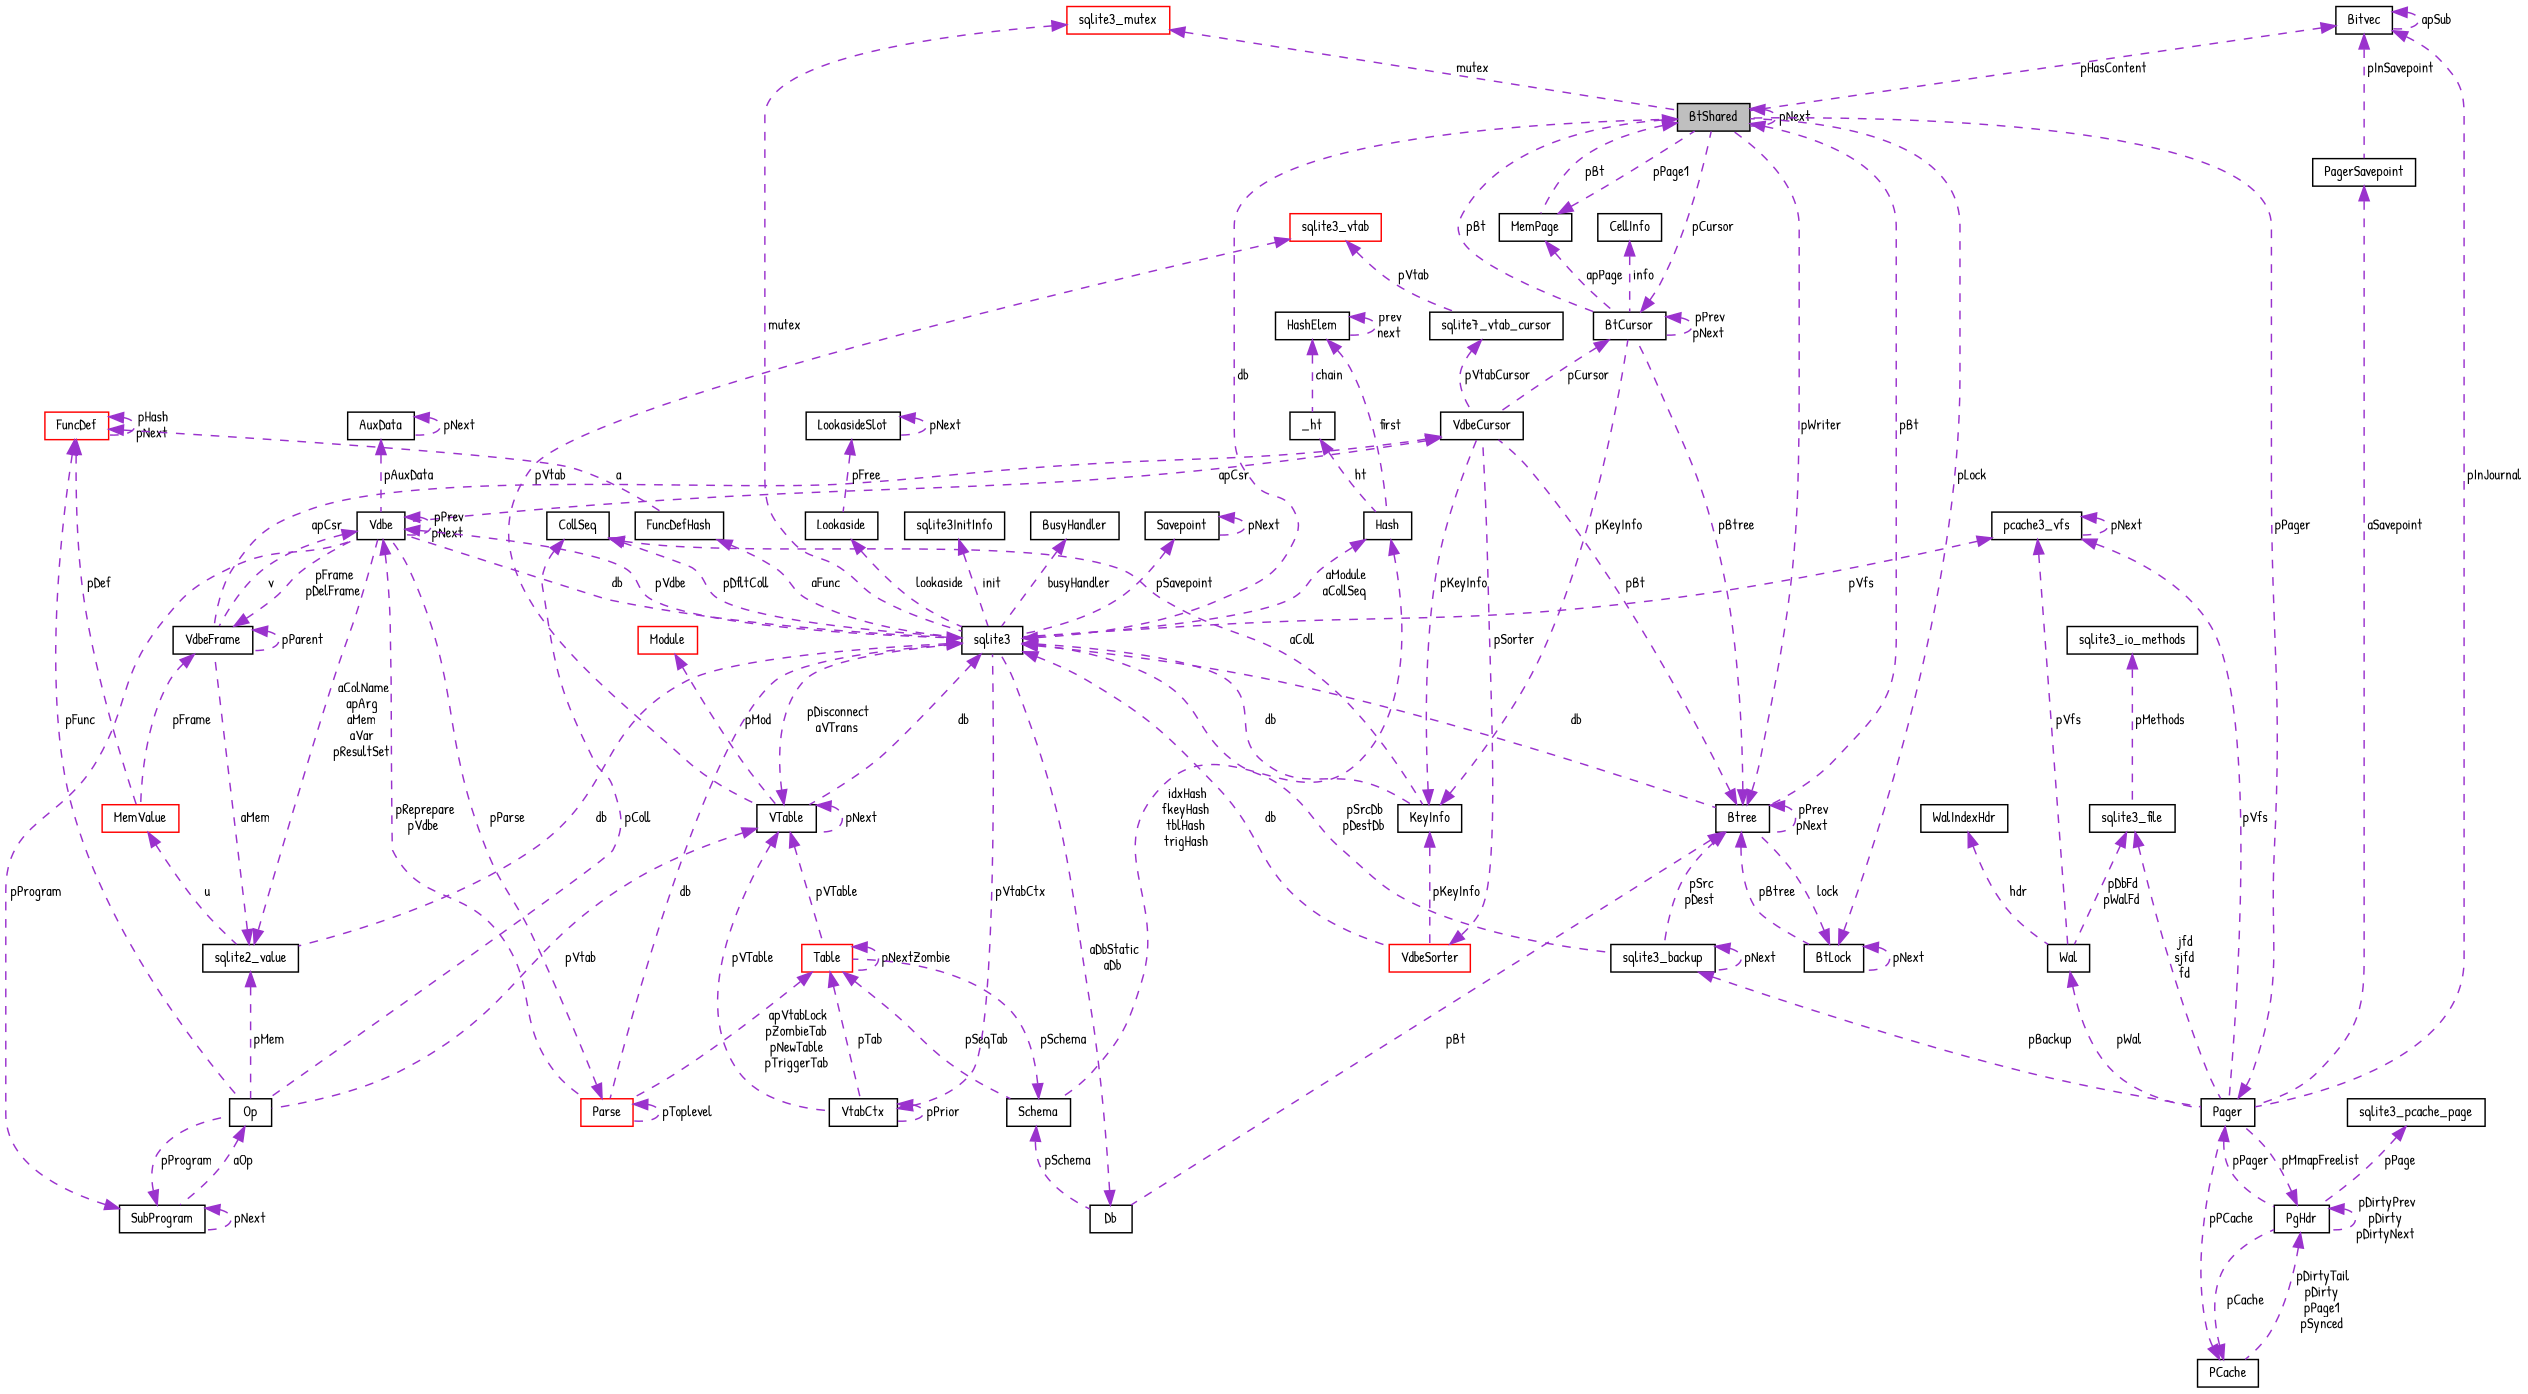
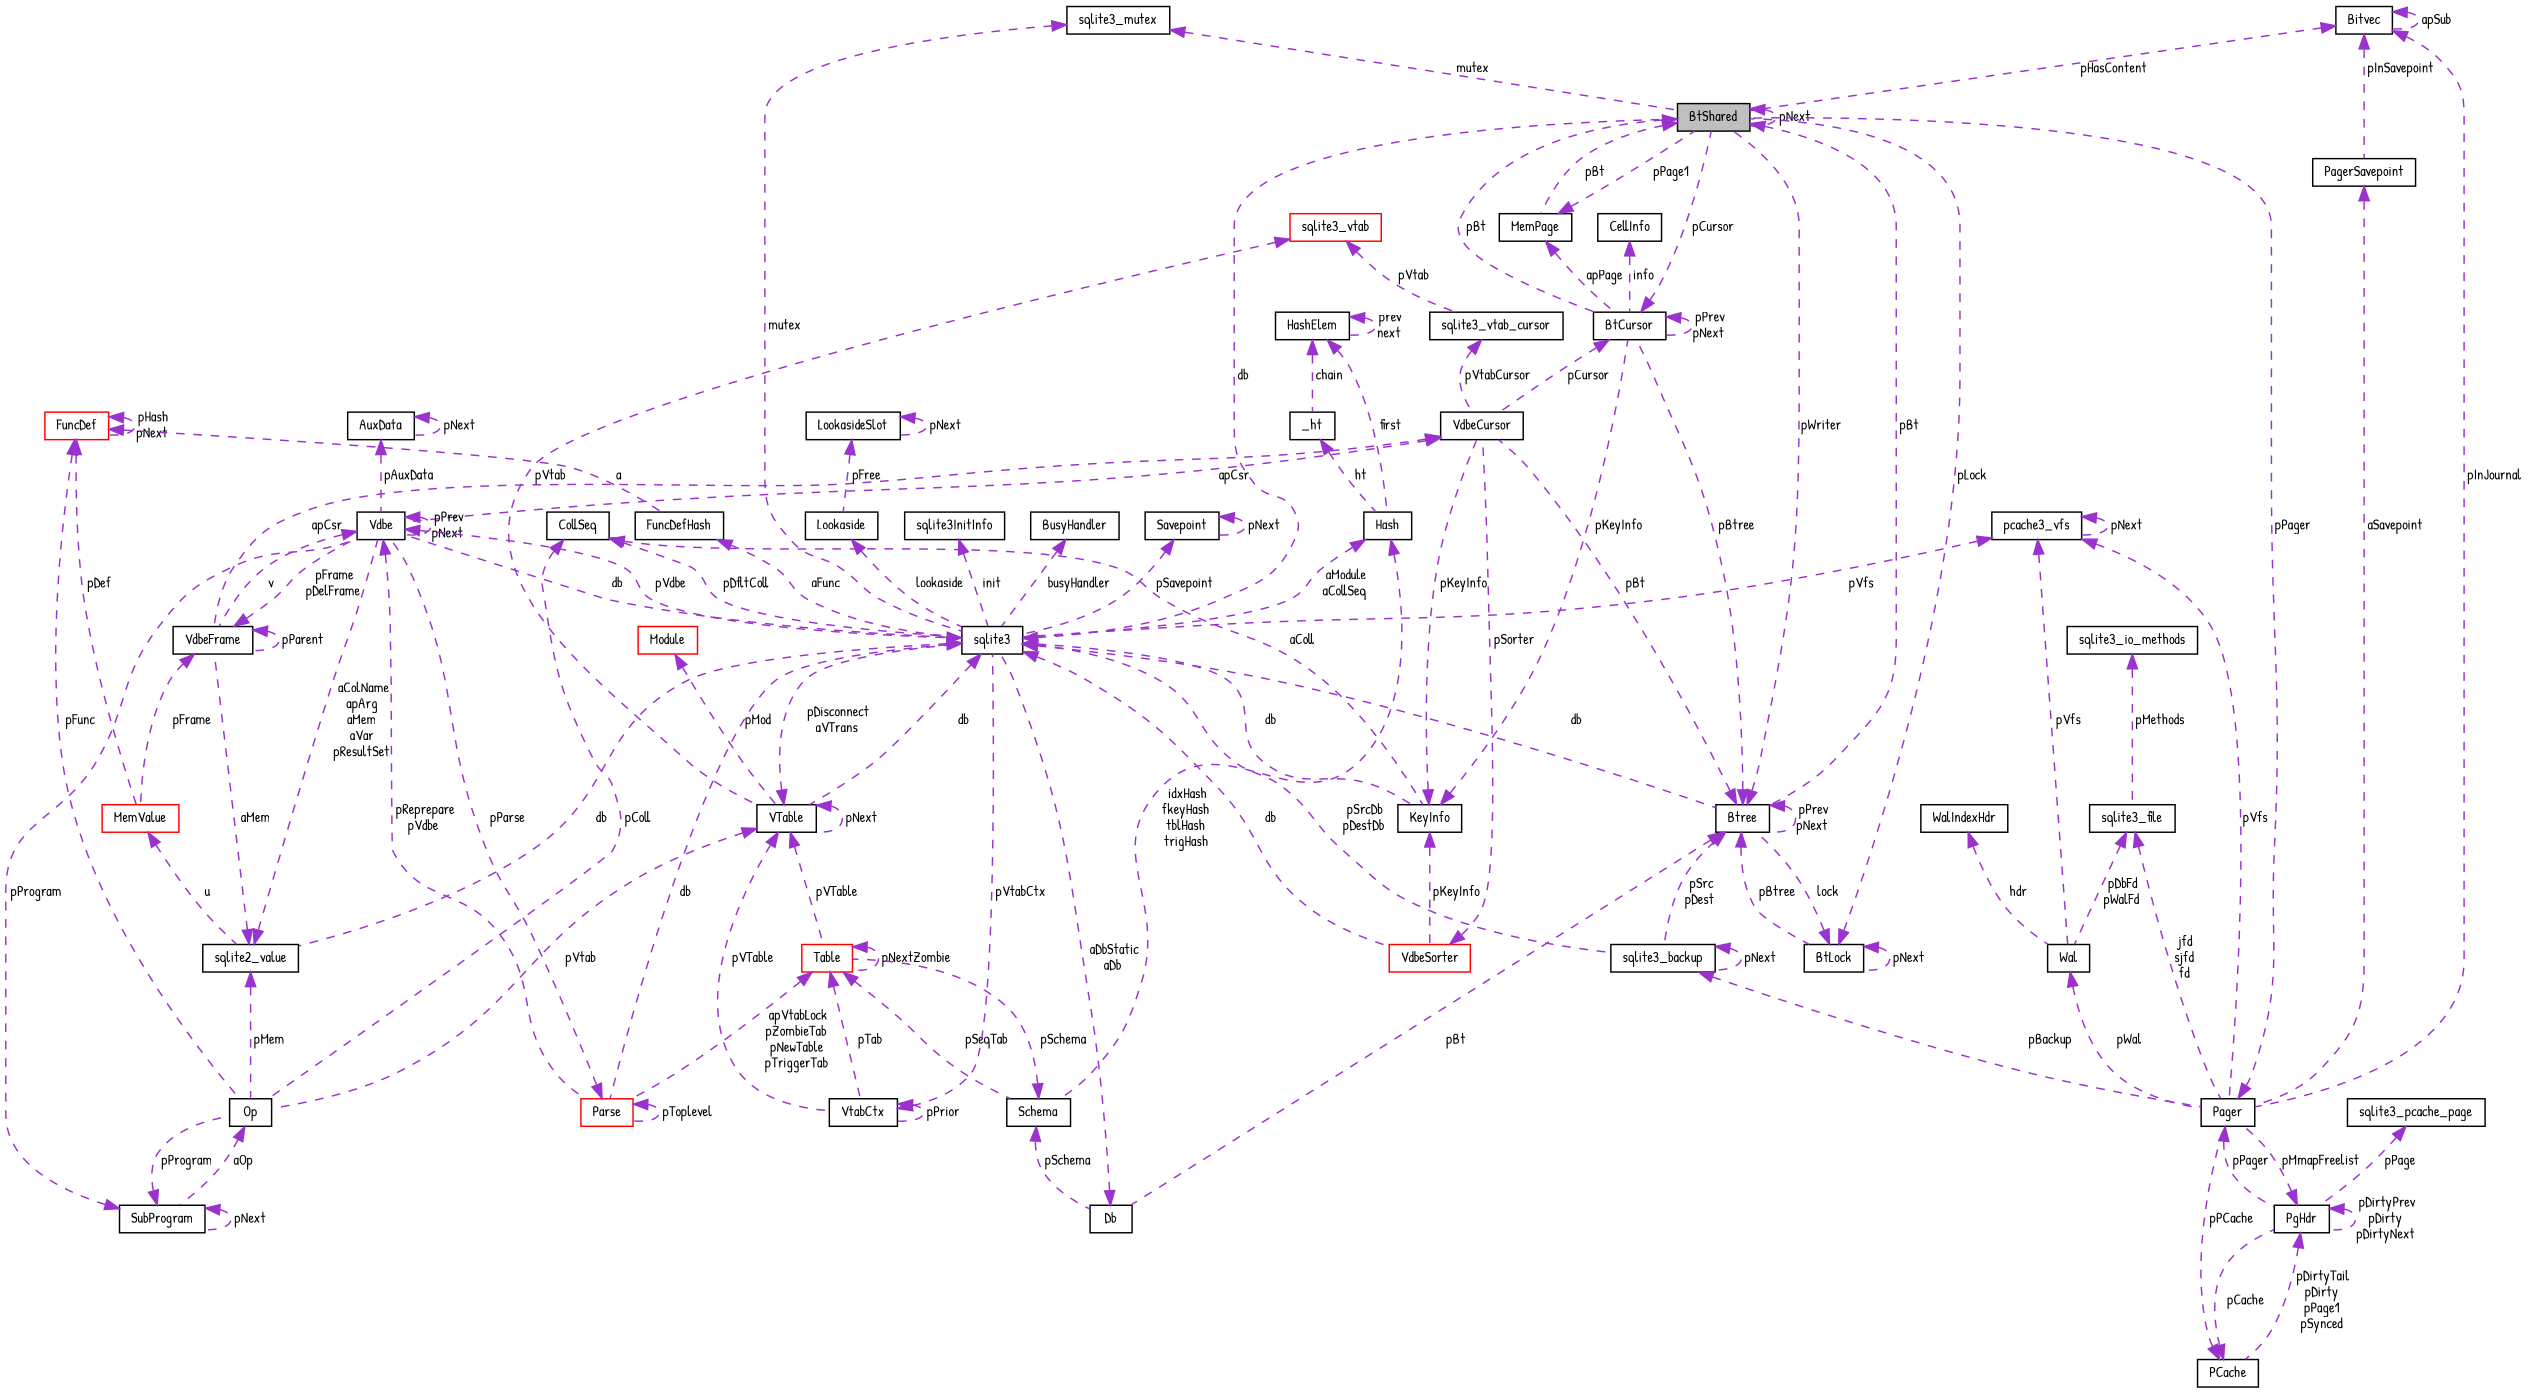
node "sqlite3_mutex": color red -> black
node "sqlite7_vtab_cursor": label "sqlite7_vtab_cursor" -> "sqlite3_vtab_cursor"
